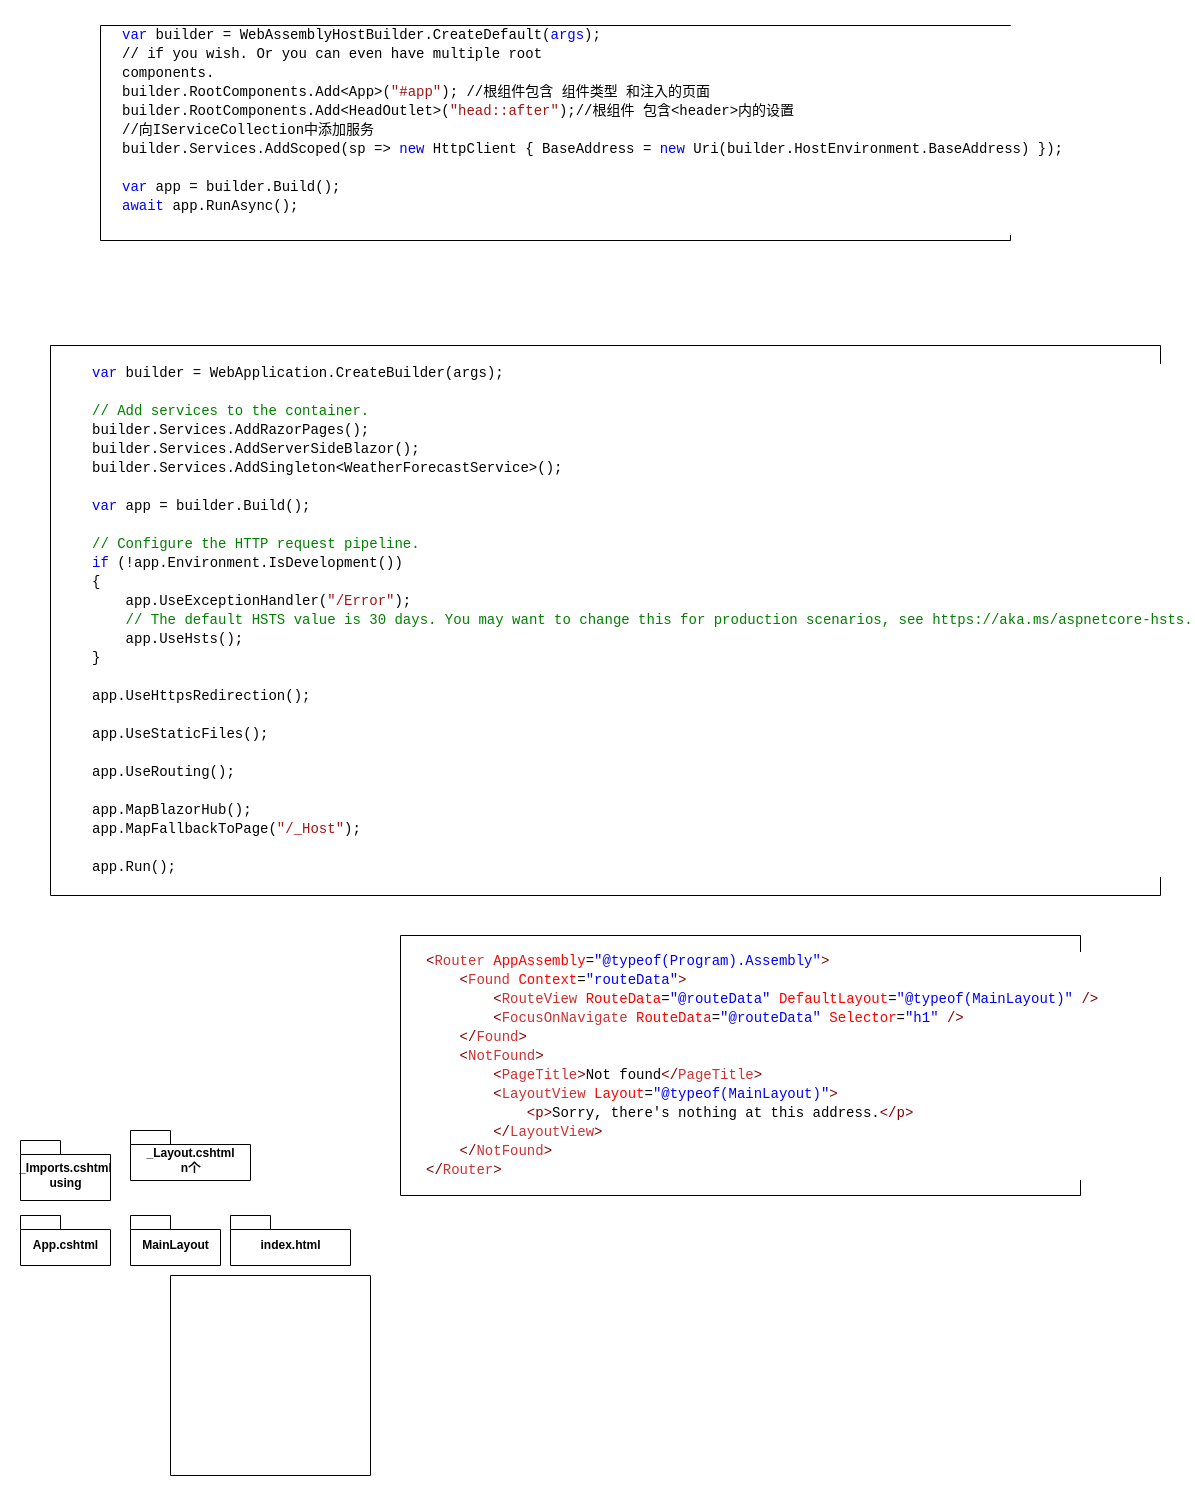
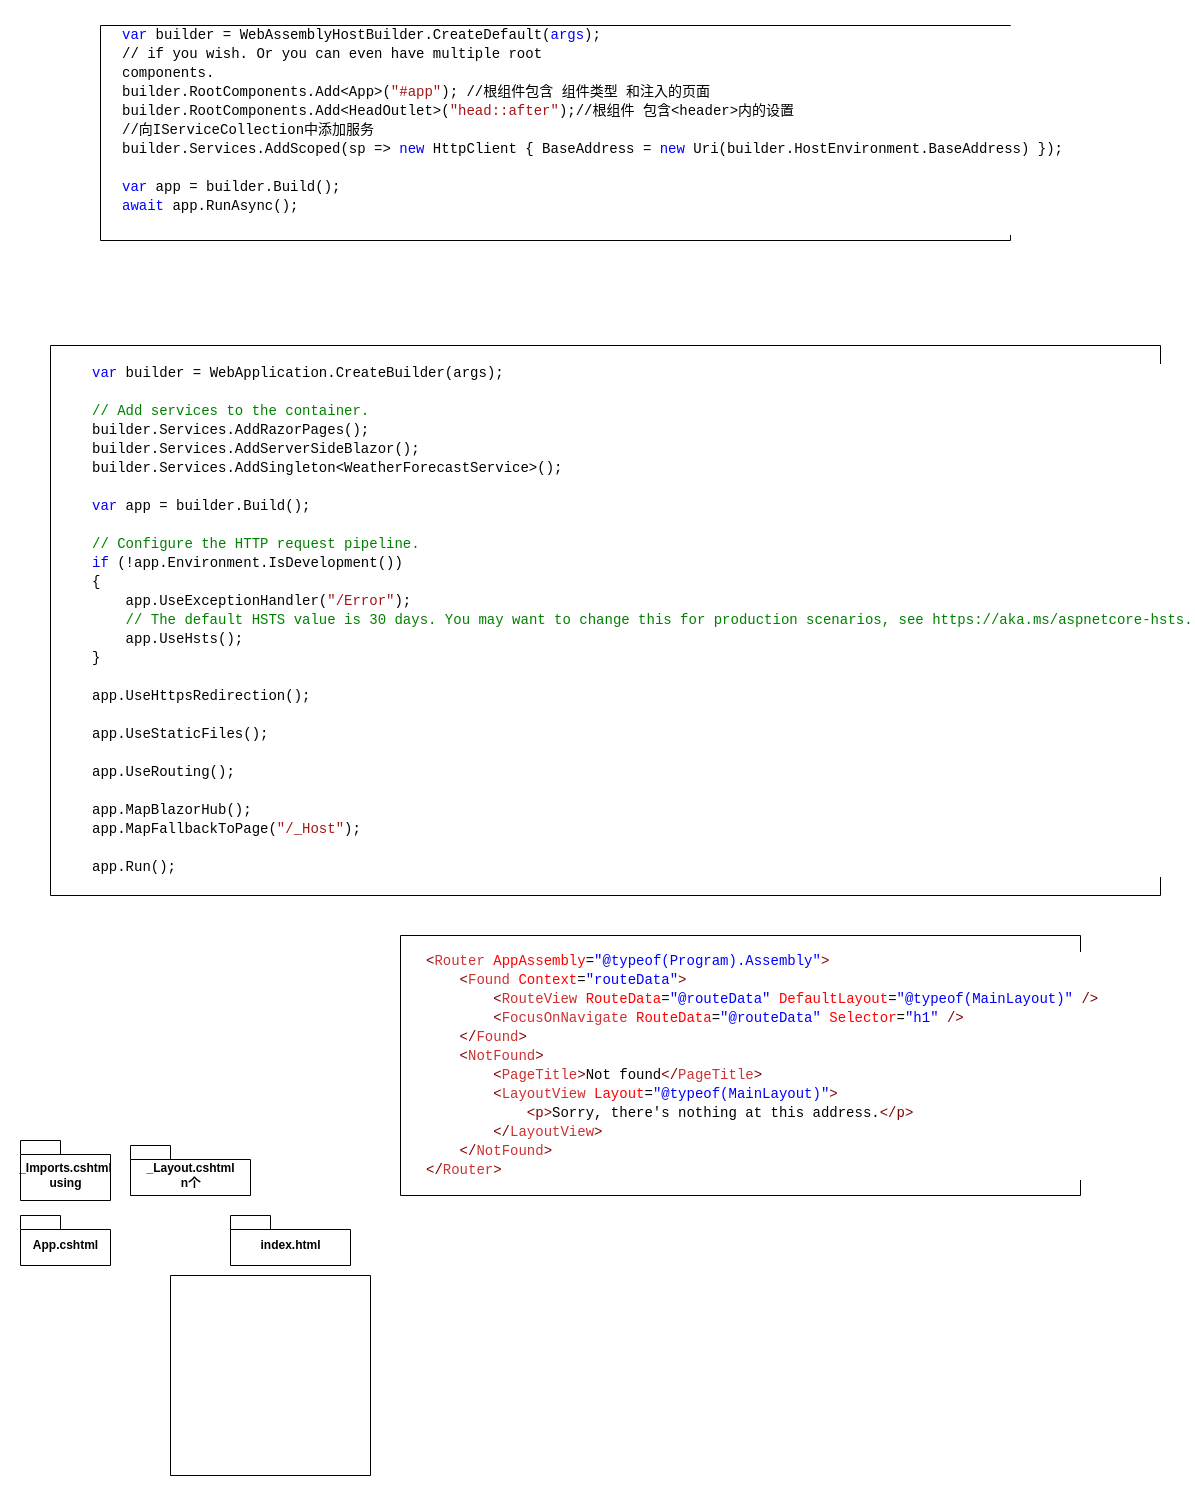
node "_Layout.cshtml n个": moved (191, 1156) -> (191, 1171)
node "MainLayout": removed
